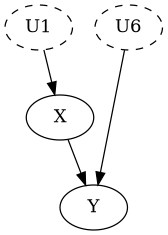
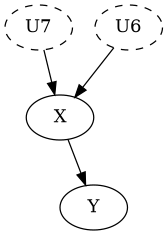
node "U1": label "U1" -> "U7"
edge "U6" -> "Y": now "U6" -> "X"
